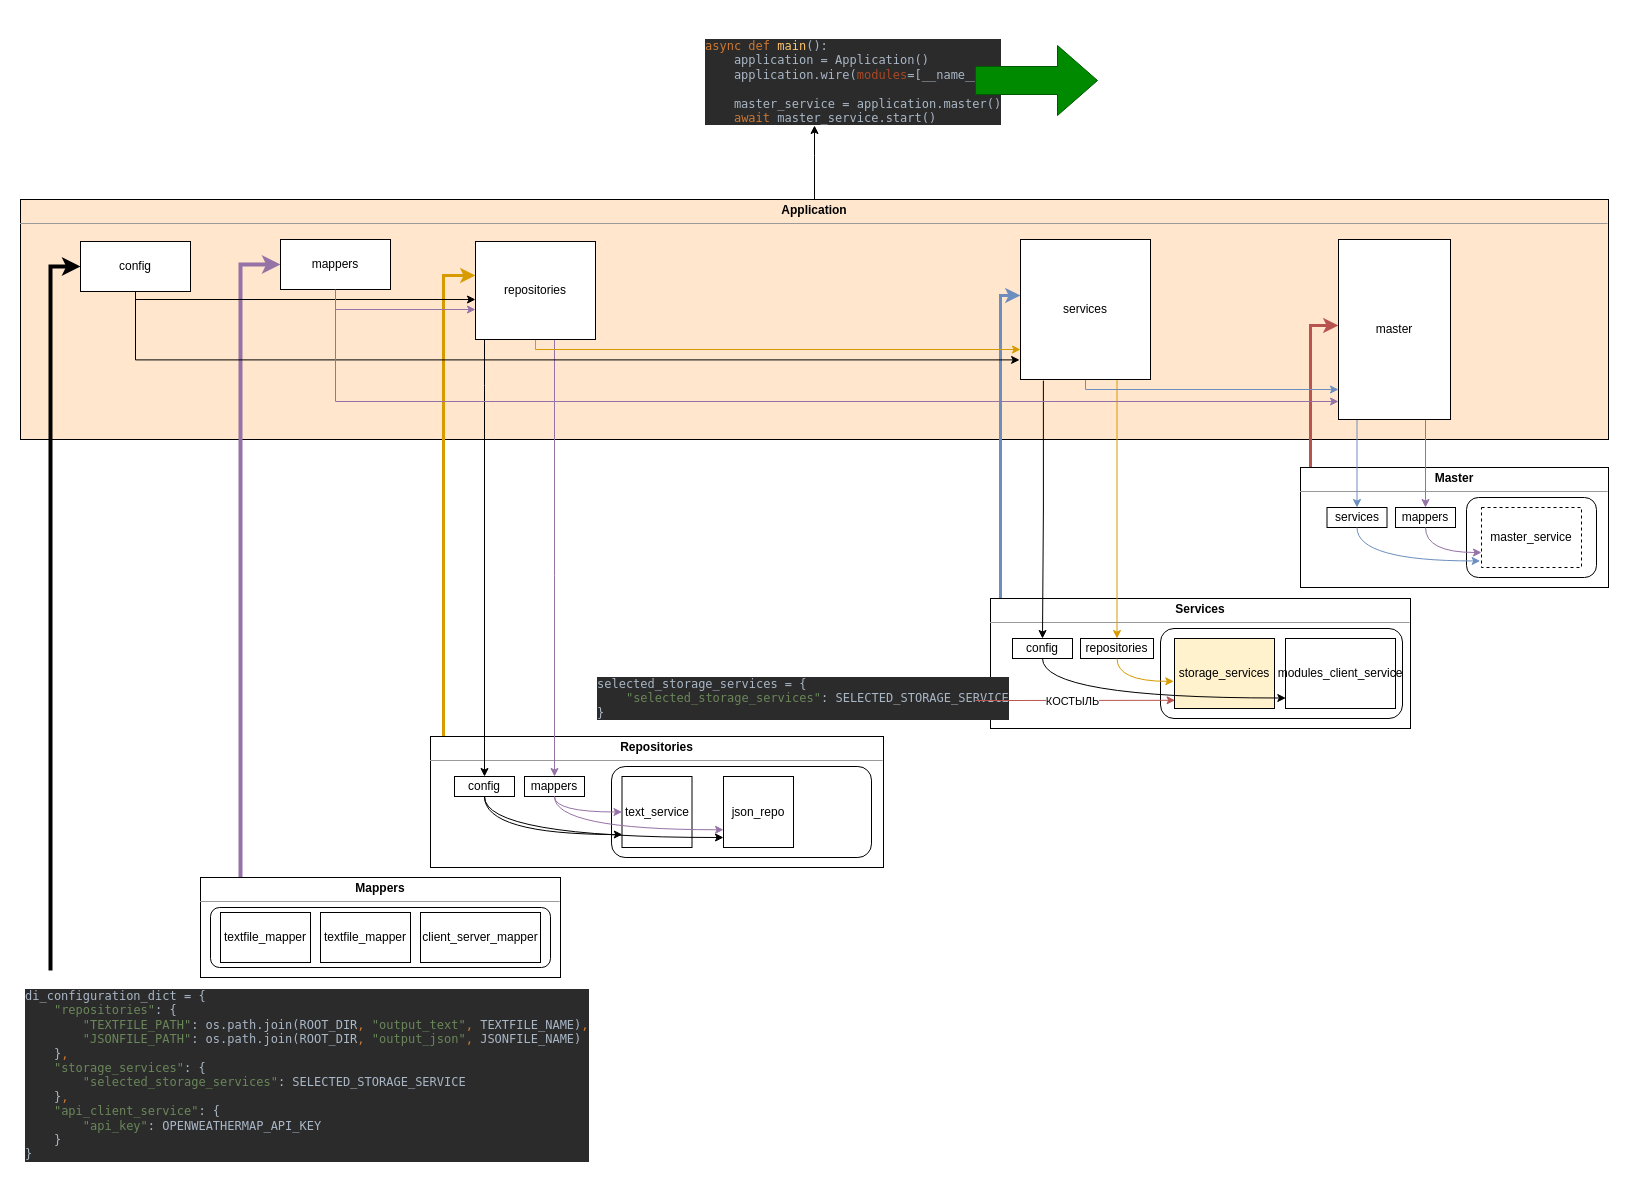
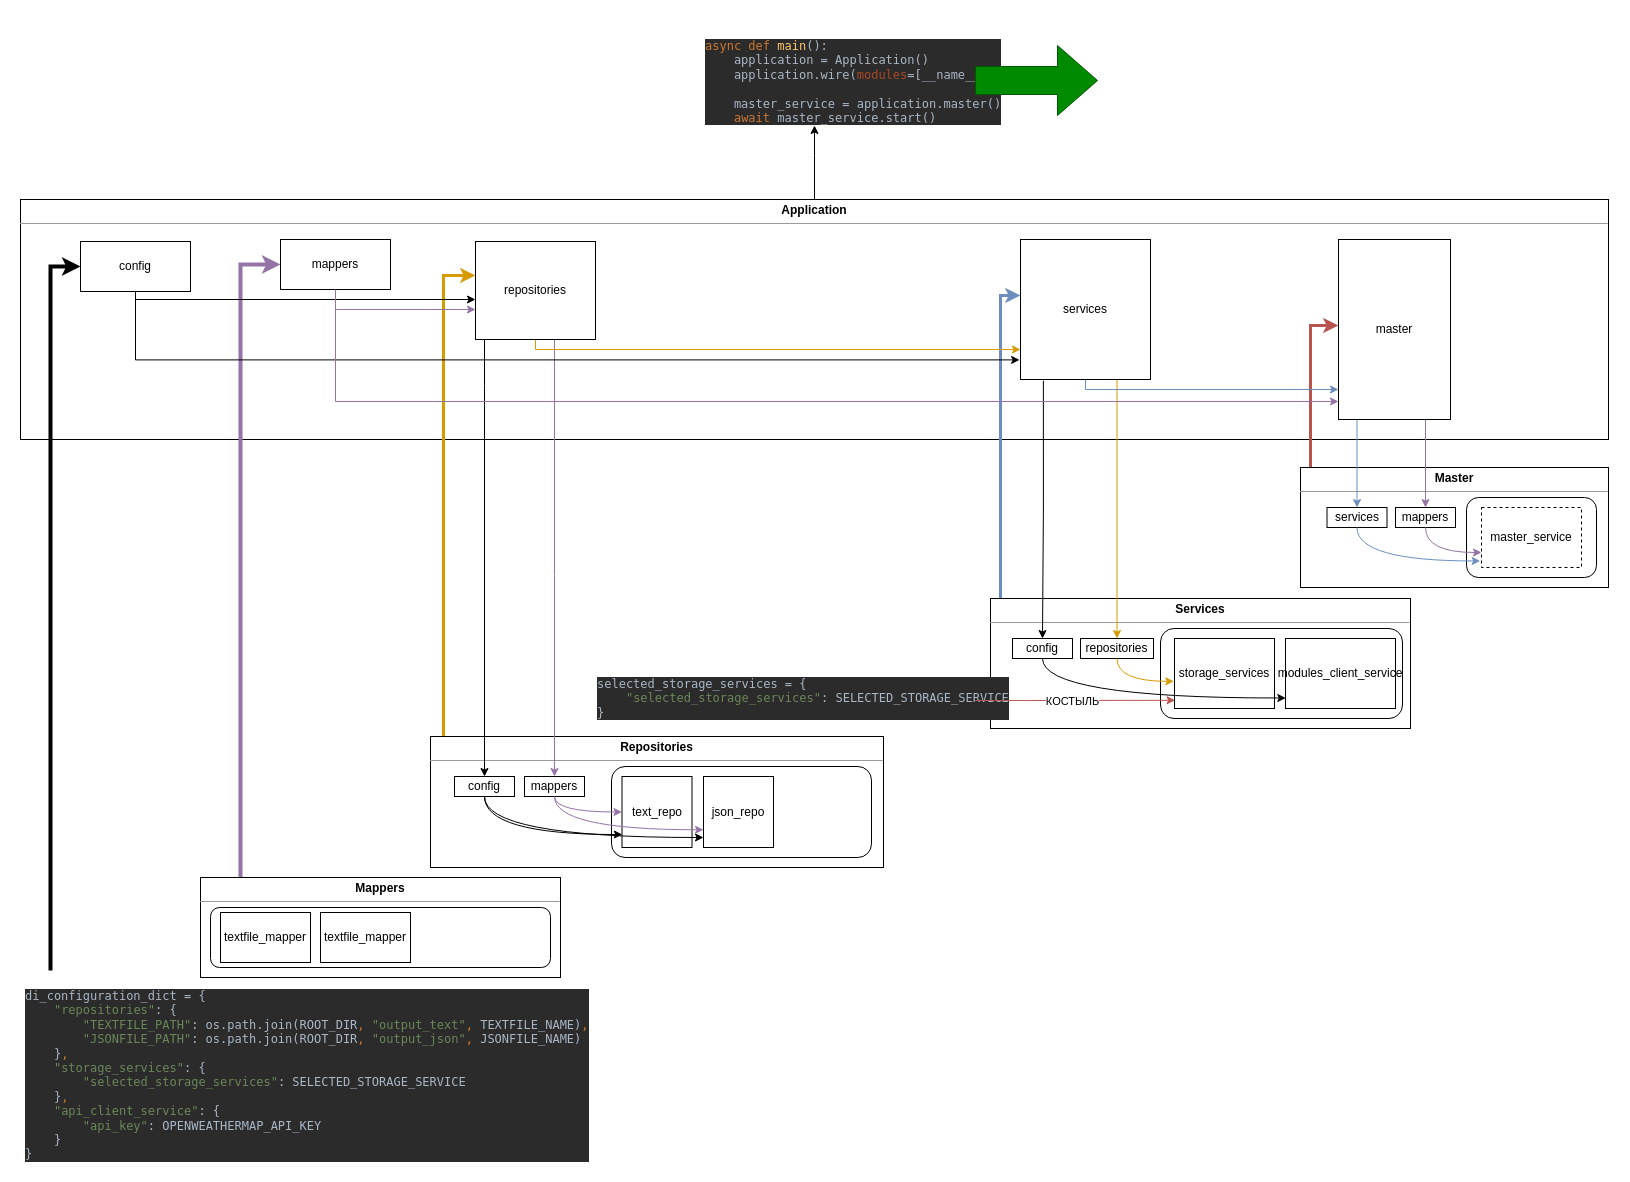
node "Application": fillcolor #ffe6cc -> #ffffff
node "storage_services": fillcolor #fff2cc -> #ffffff
node "json_repo": moved (759, 812) -> (739, 812)
node "text_service": label "text_service" -> "text_repo"
node "client_server_mapper": removed
